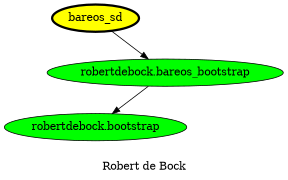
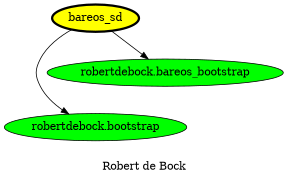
edge "robertdebock.bareos_bootstrap" -> "robertdebock.bootstrap": now "bareos_sd" -> "robertdebock.bootstrap"
